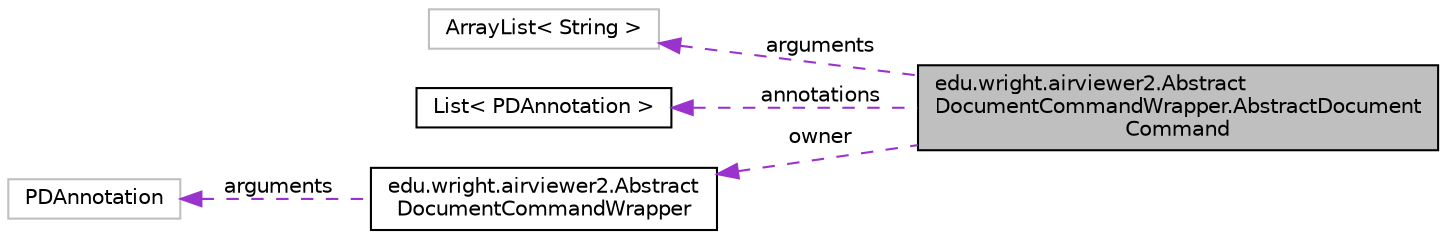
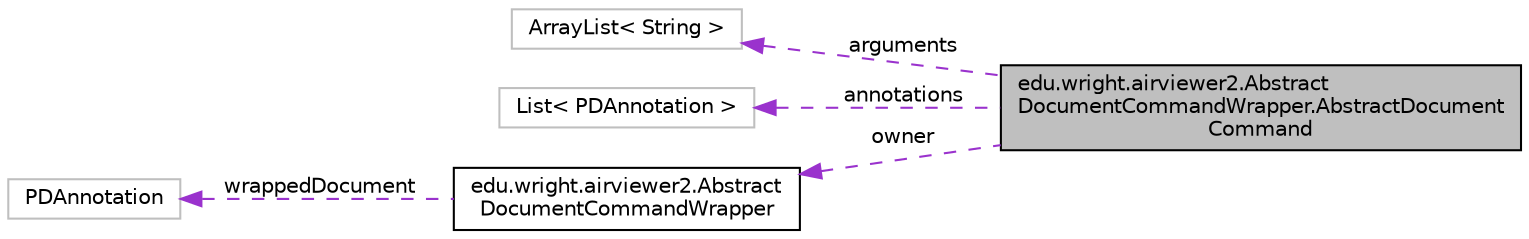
node "List< PDAnnotation >": color black -> grey75
edge "edu.wright.airviewer2.Abstract DocumentCommandWrapper" -> "PDAnnotation": label " arguments" -> " wrappedDocument"
